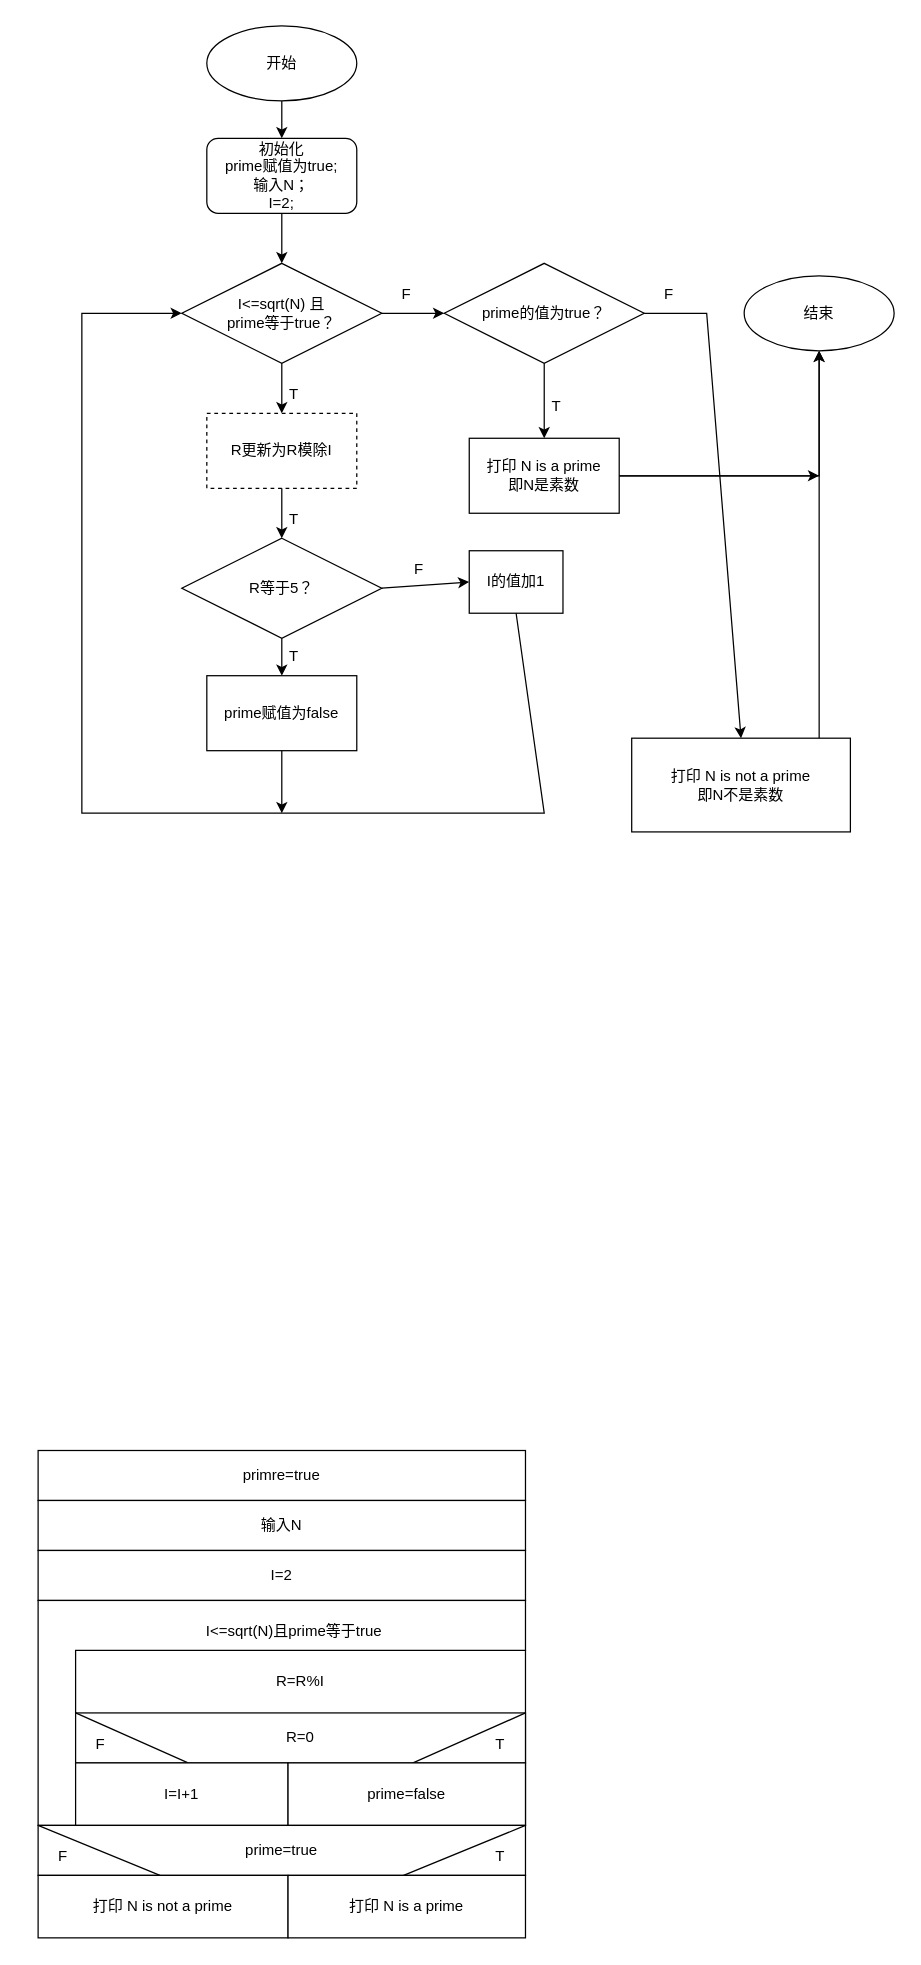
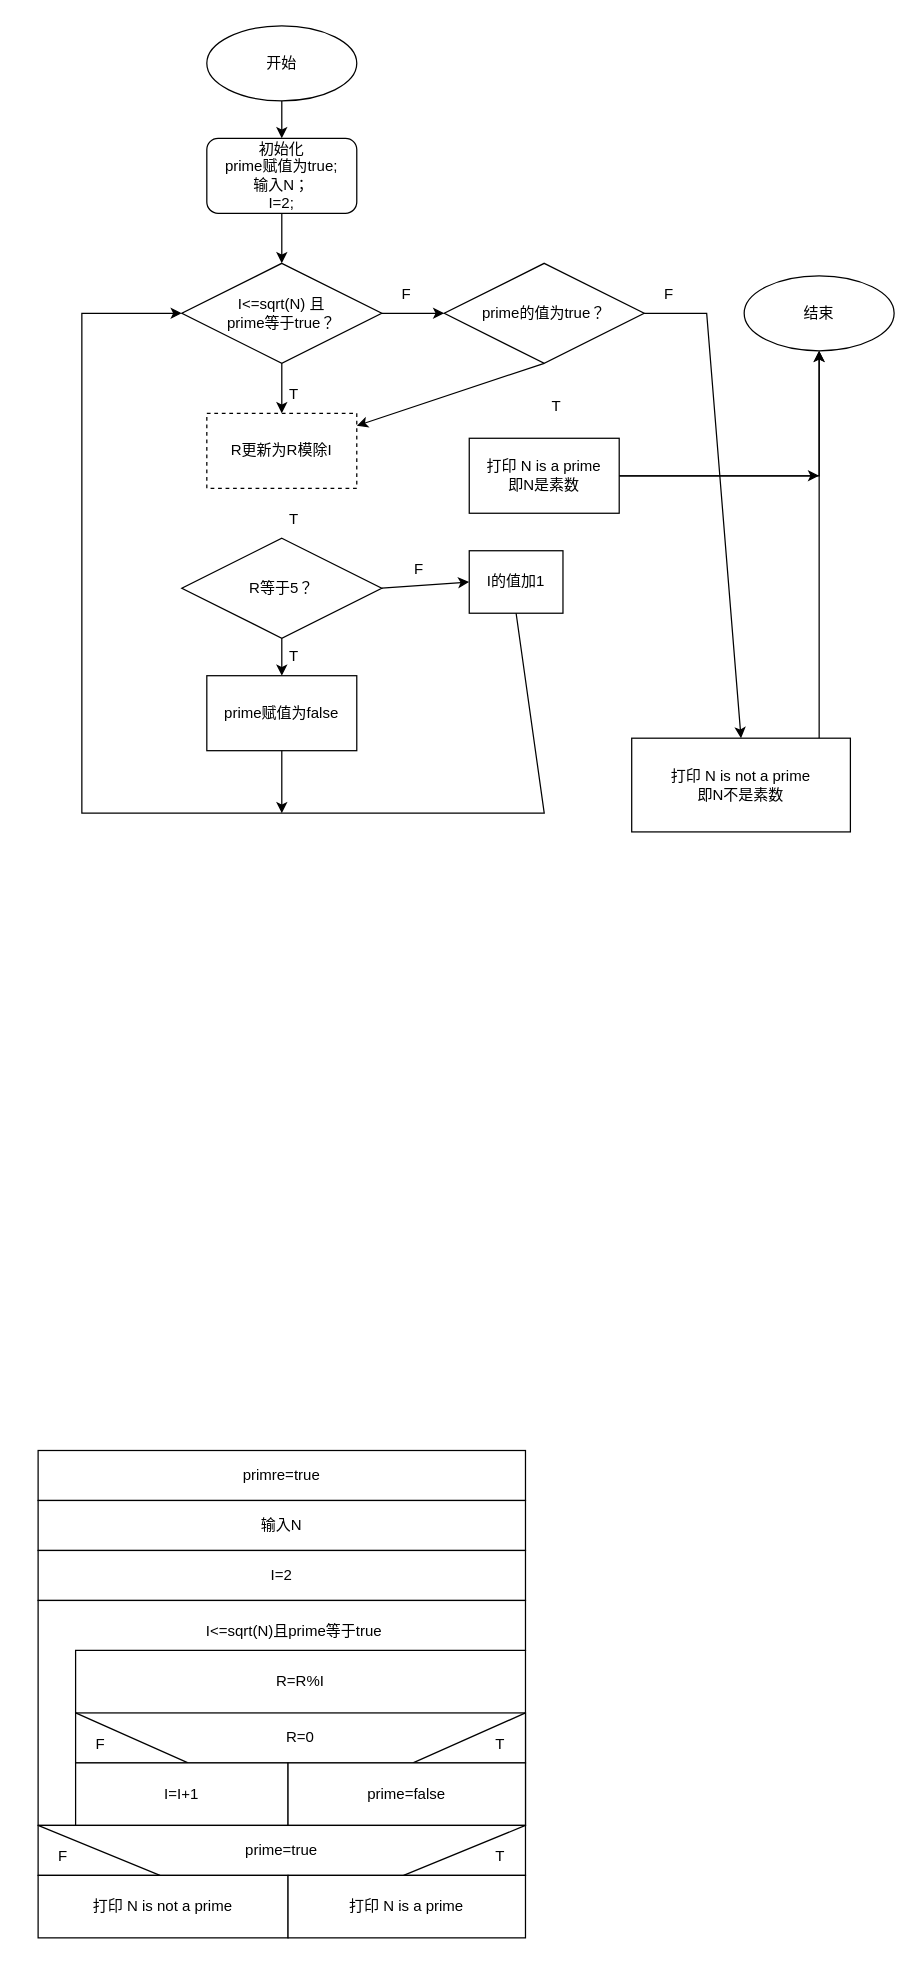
edge "prime的值为true？" -> "打印 N is a prime 即N是素数": now "prime的值为true？" -> "R更新为R模除I"
edge "R更新为R模除I" -> "R等于5？": removed
